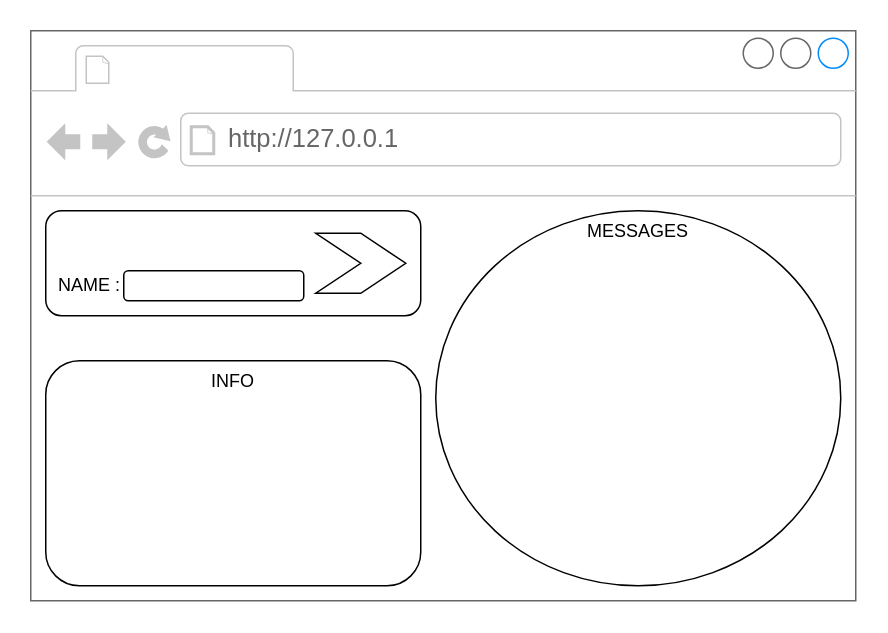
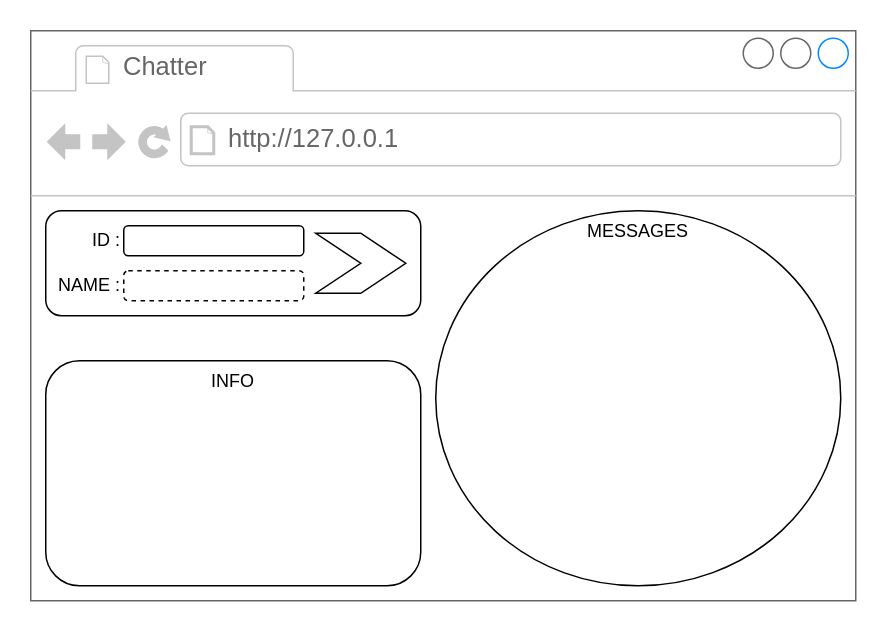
node "Chatter": added
node "ID :": added
node "NAME :": style solid -> dashed
